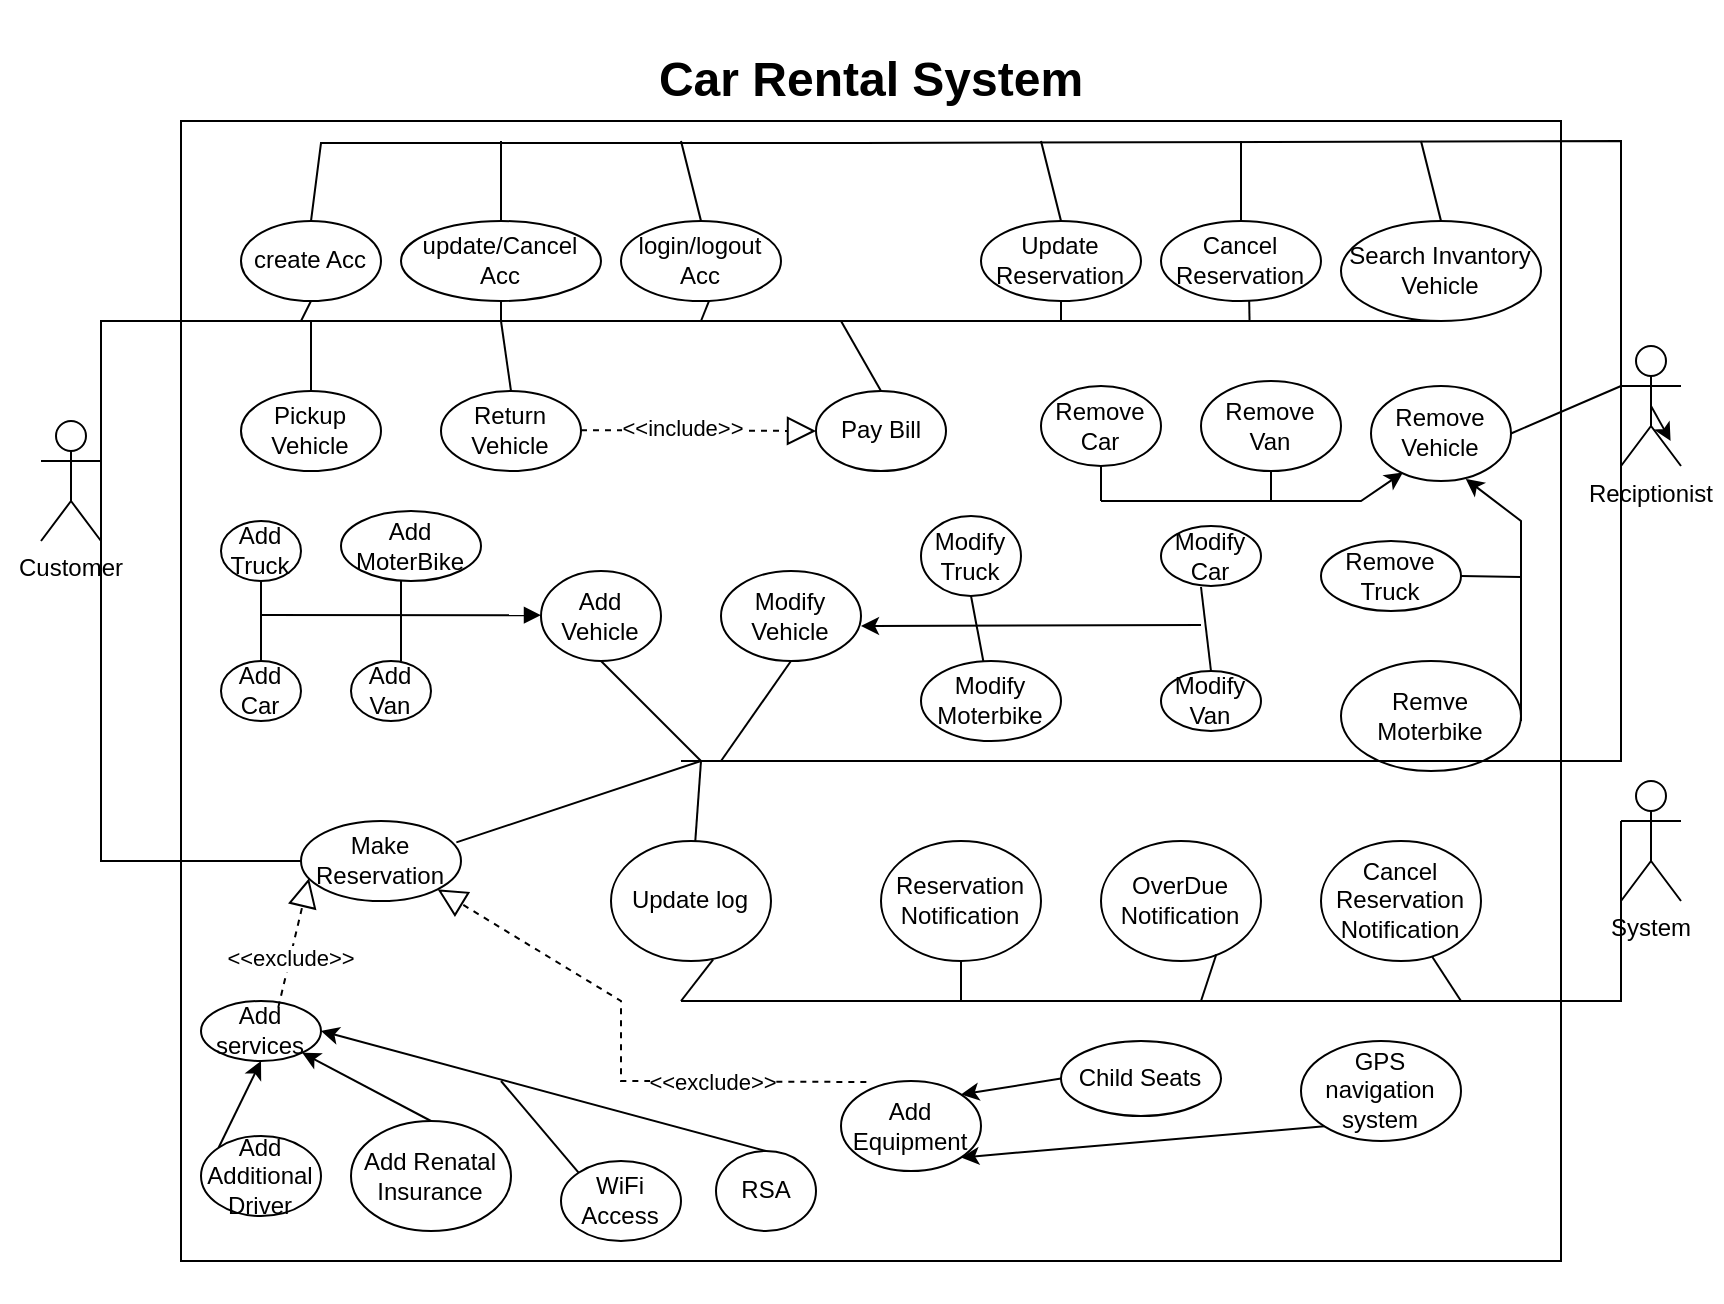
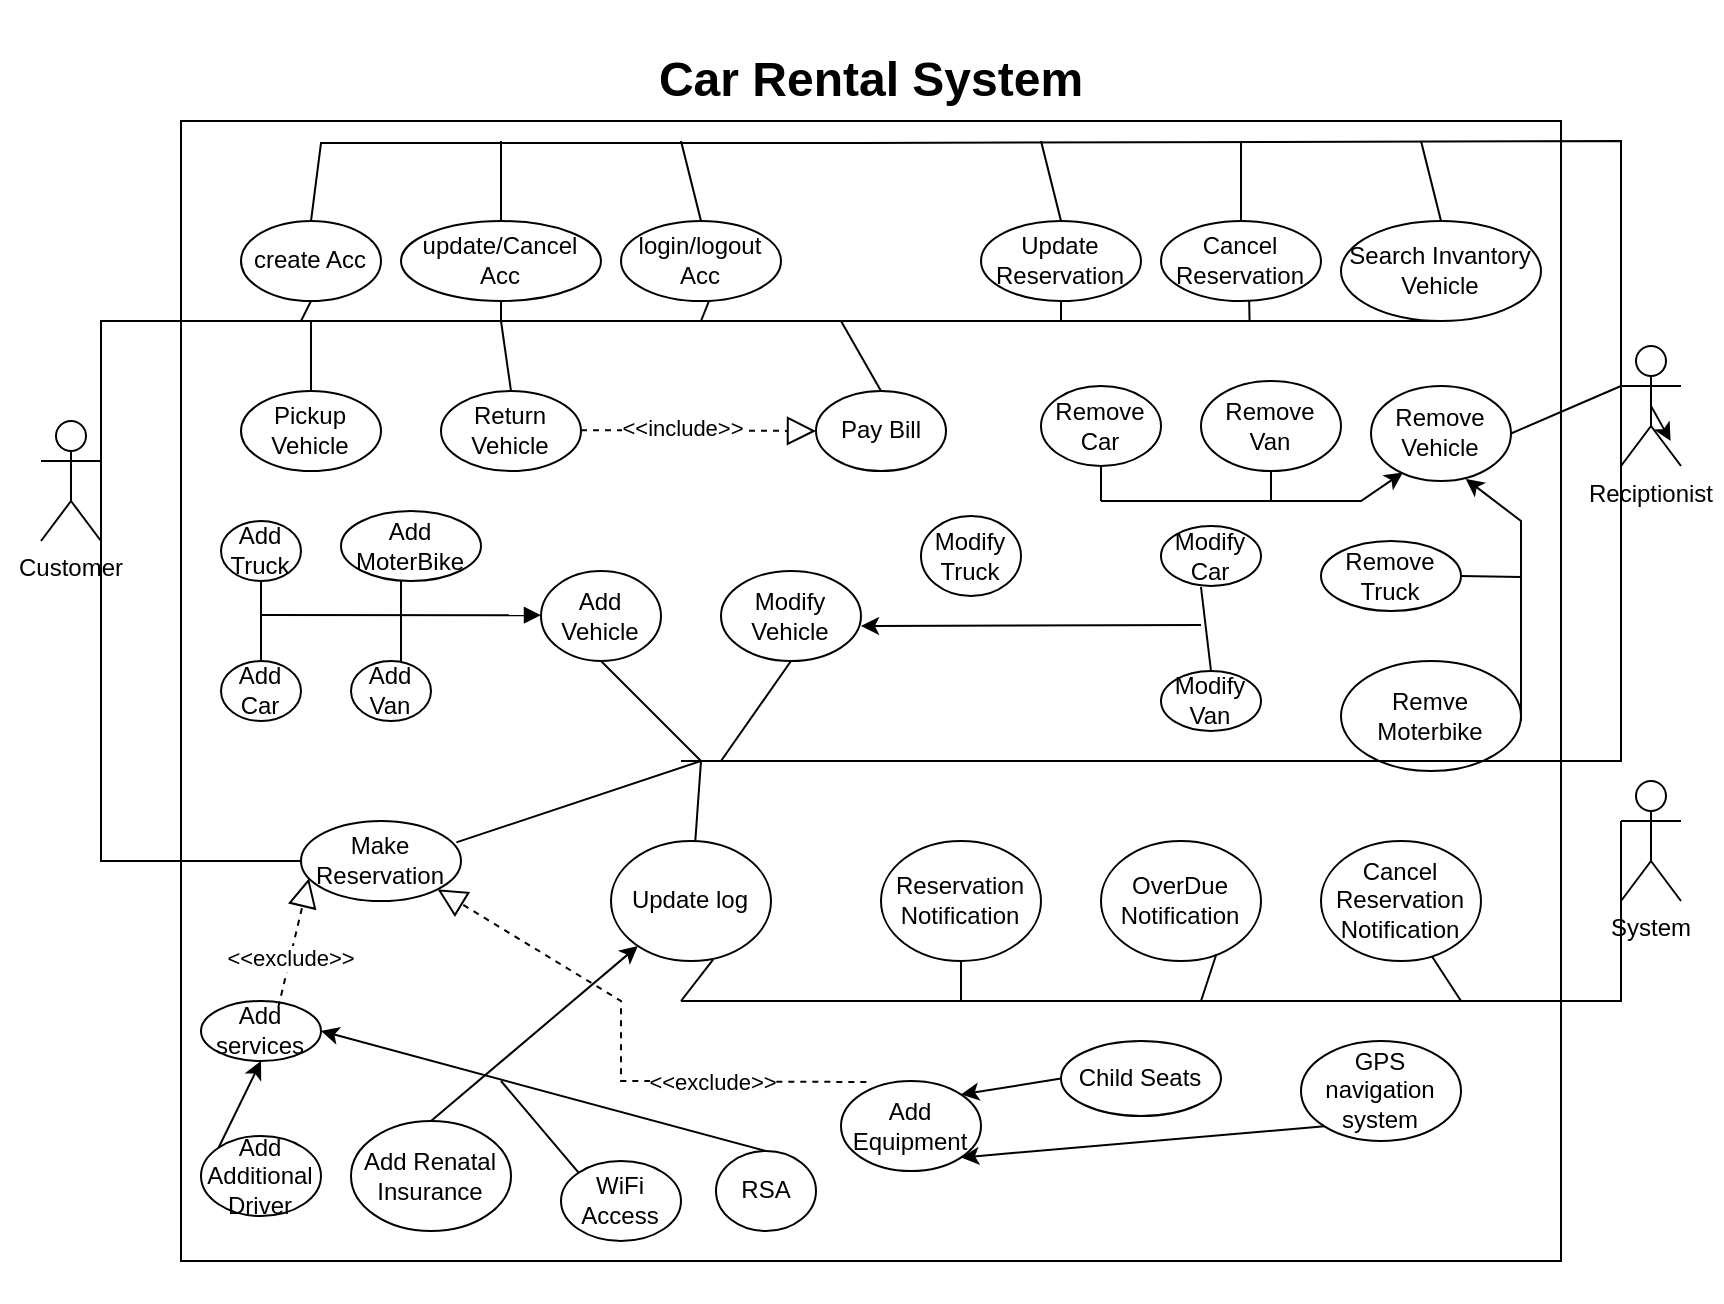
edge "Modify Truck" -- "Modify Moterbike": removed
node "Modify Moterbike": removed
edge "Add Renatal Insurance" -> "Add services": now "Add Renatal Insurance" -> "Update log"
